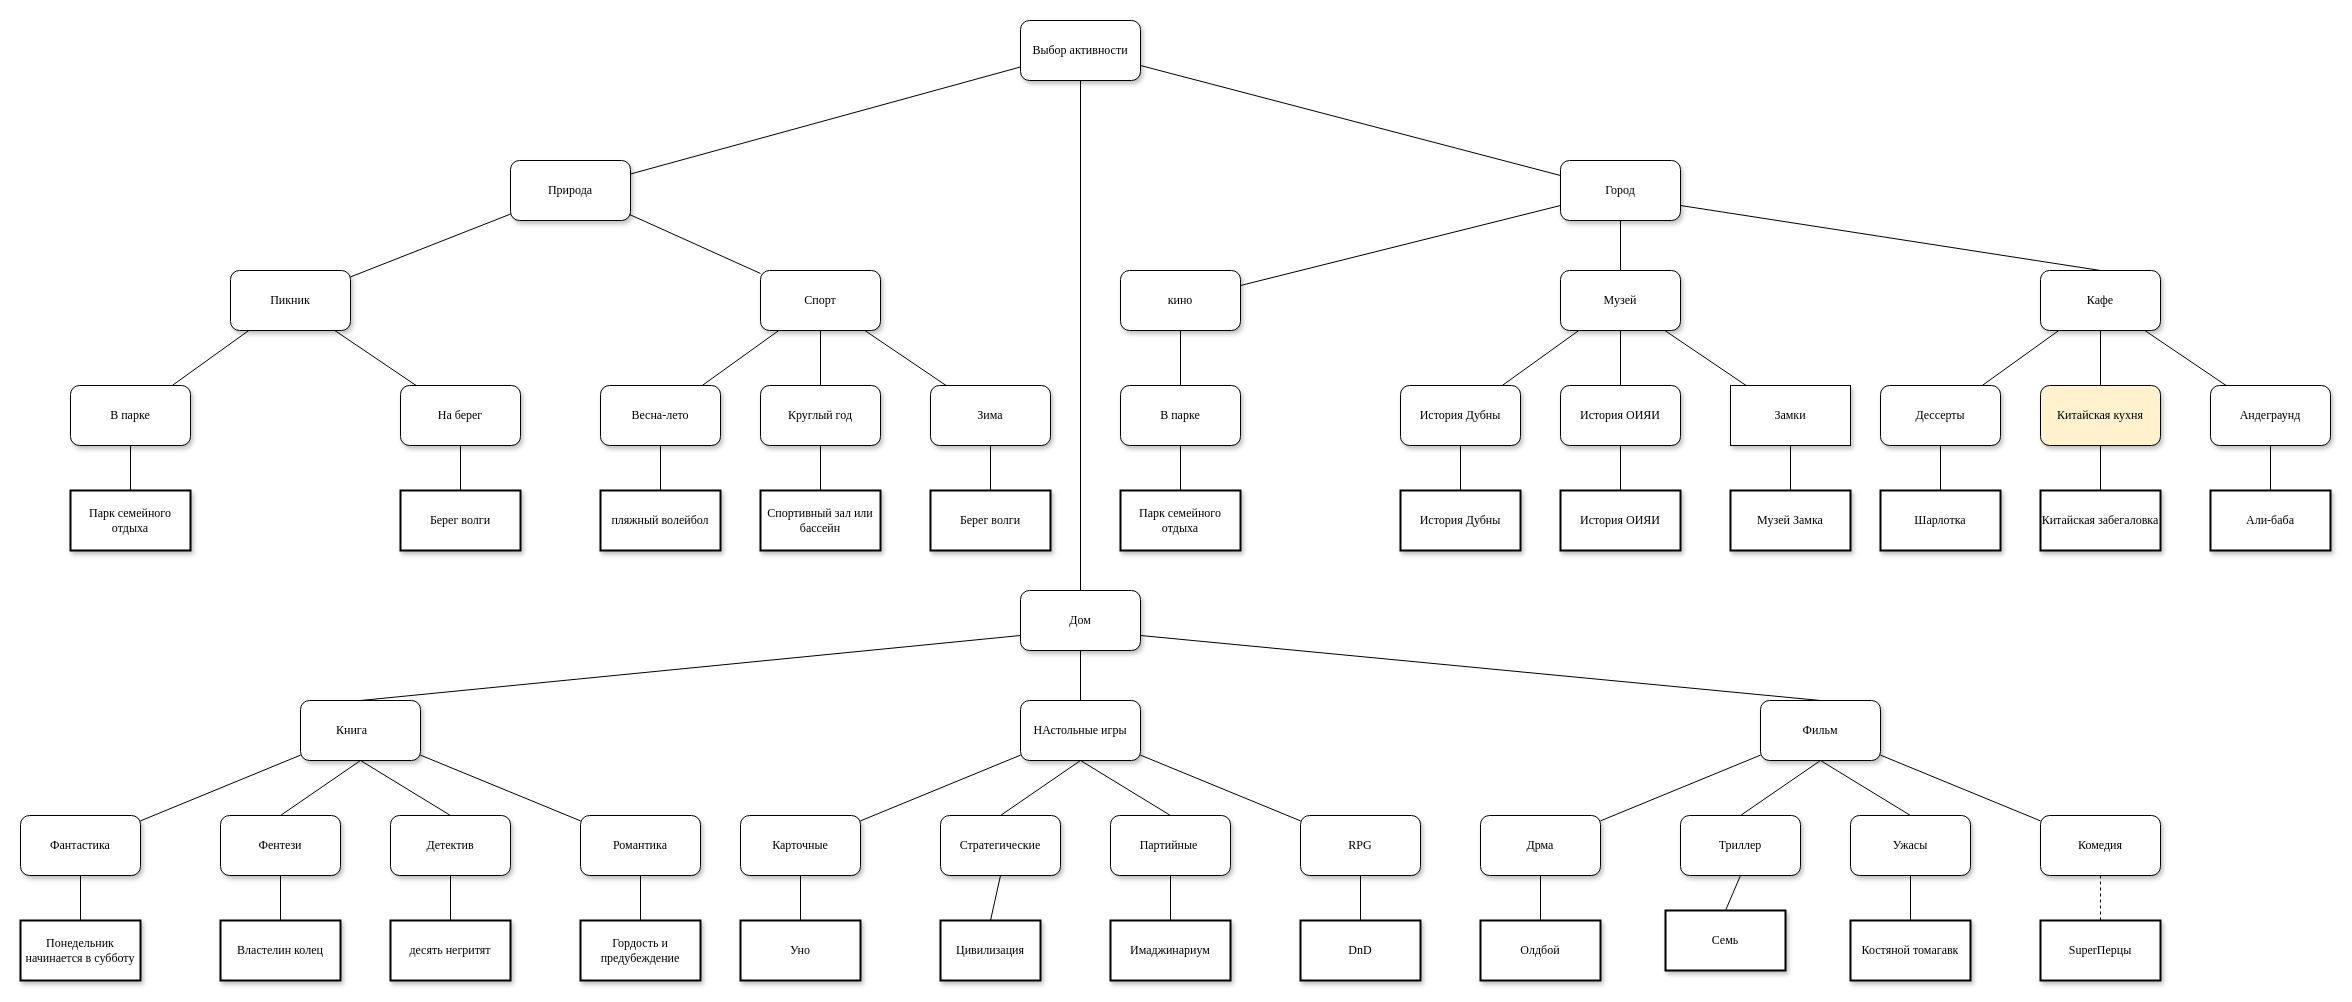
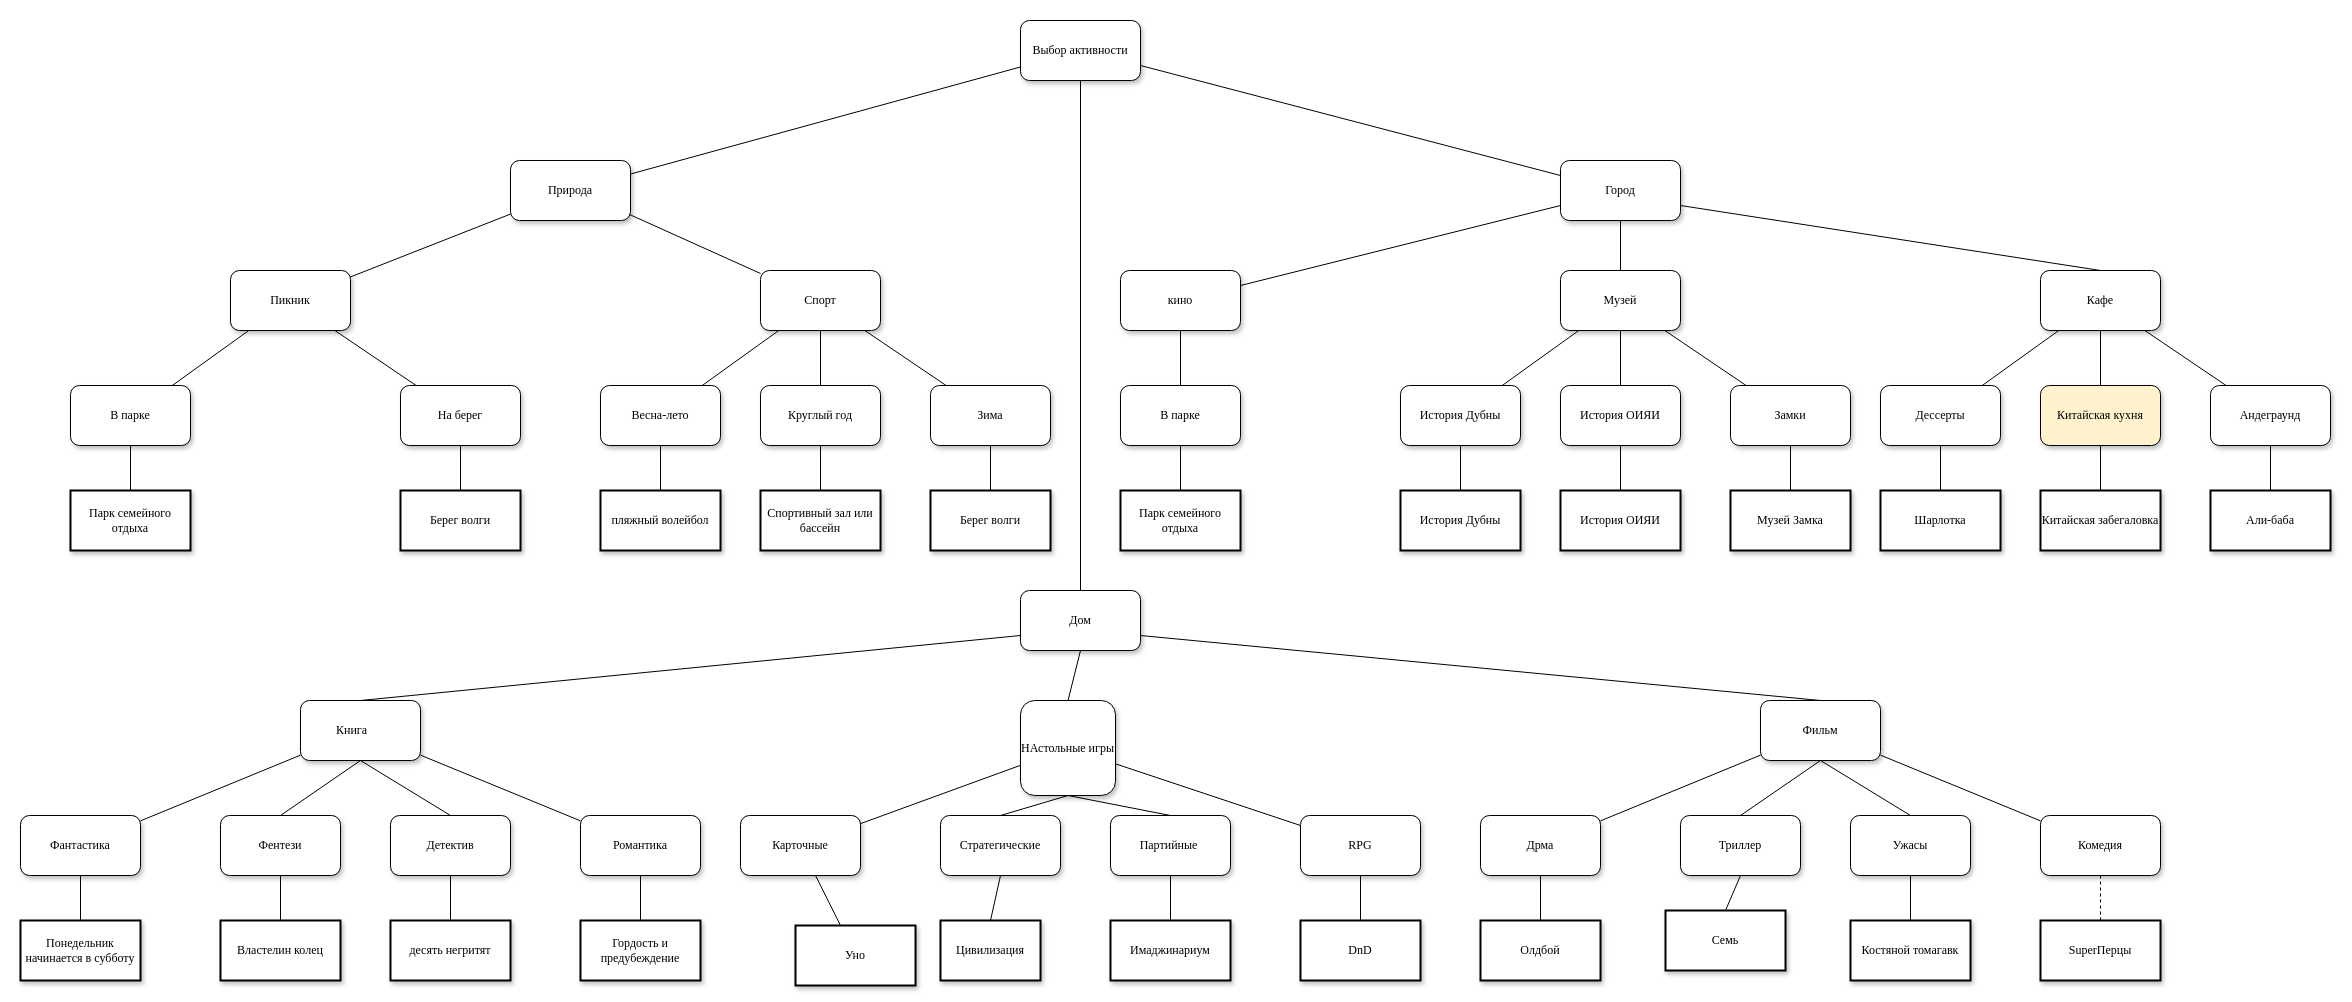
node "Замки": shape rectangle -> rounded rectangle
node "НАстольные игры": size 120x60 -> 95x95
node "Уно": moved (801, 951) -> (856, 956)
